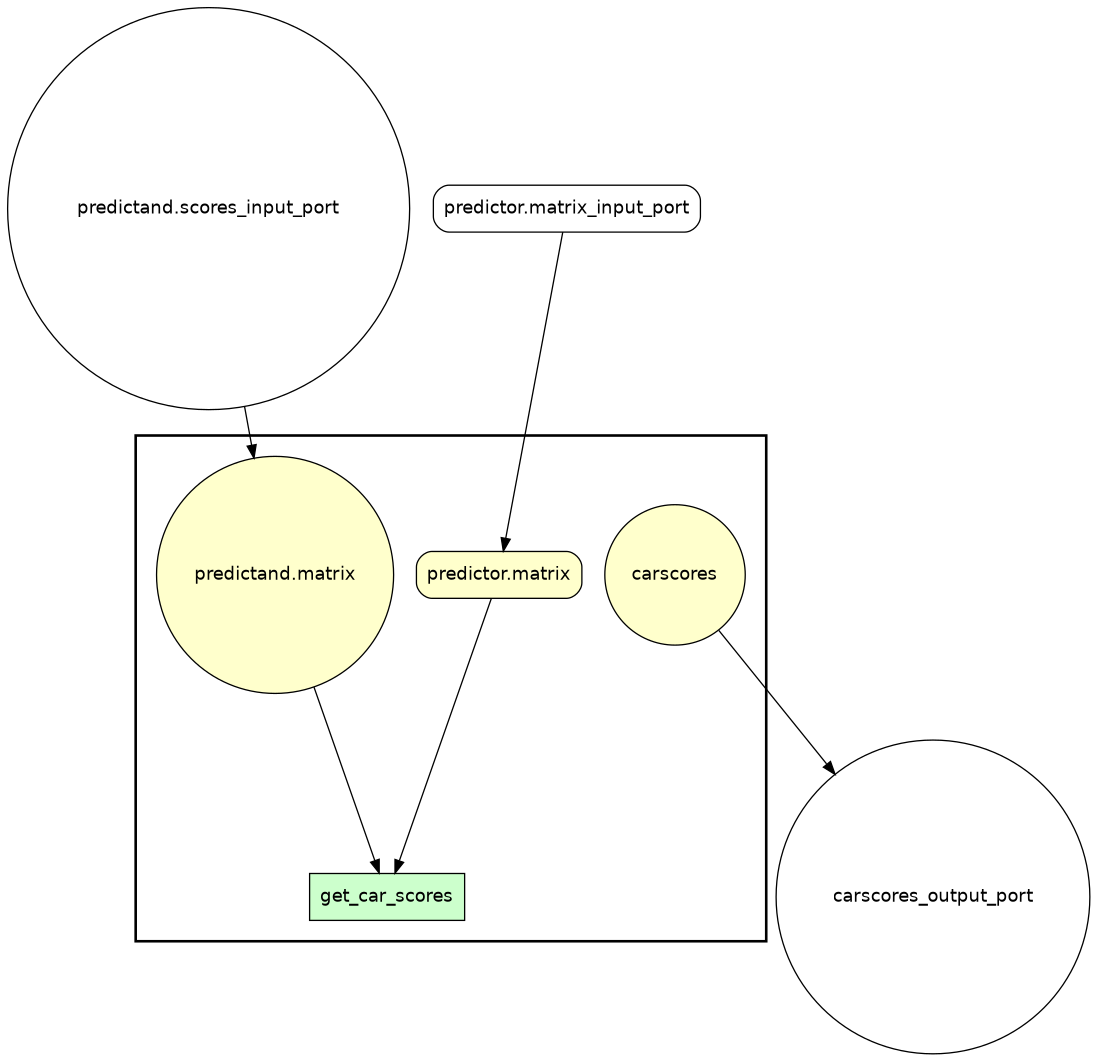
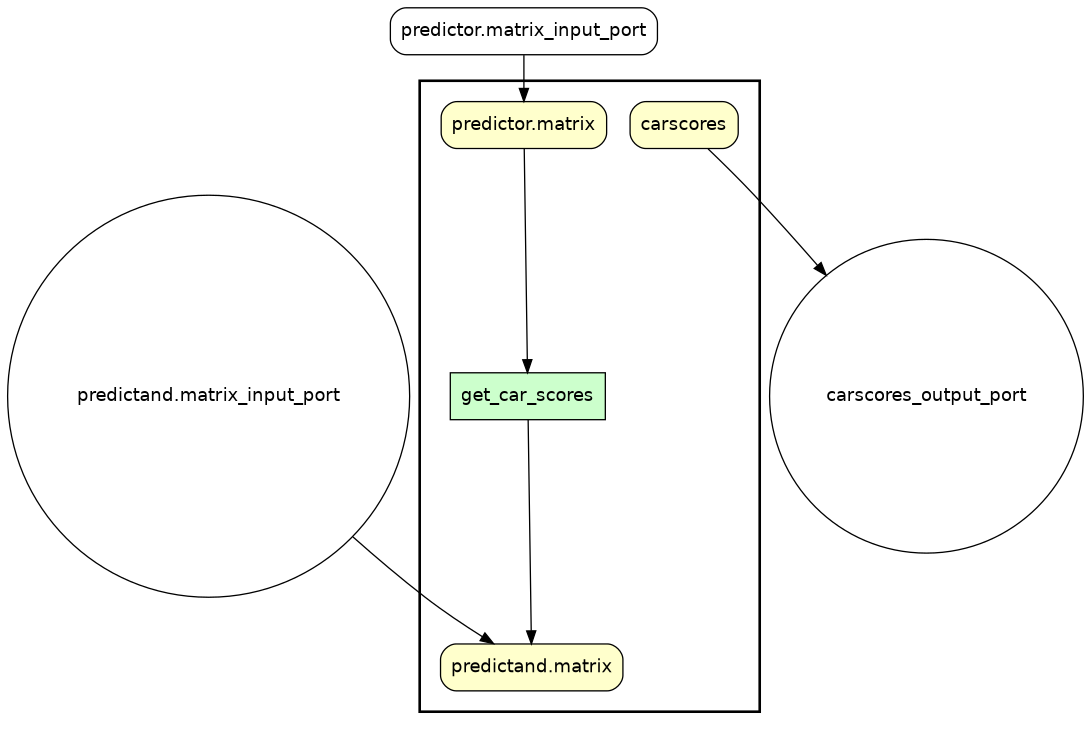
node "predictand.scores_input_port": label "predictand.scores_input_port" -> "predictand.matrix_input_port"
node "predictand.matrix": shape circle -> box
node "carscores": shape circle -> box
edge "predictand.matrix" -> "get_car_scores": reversed
